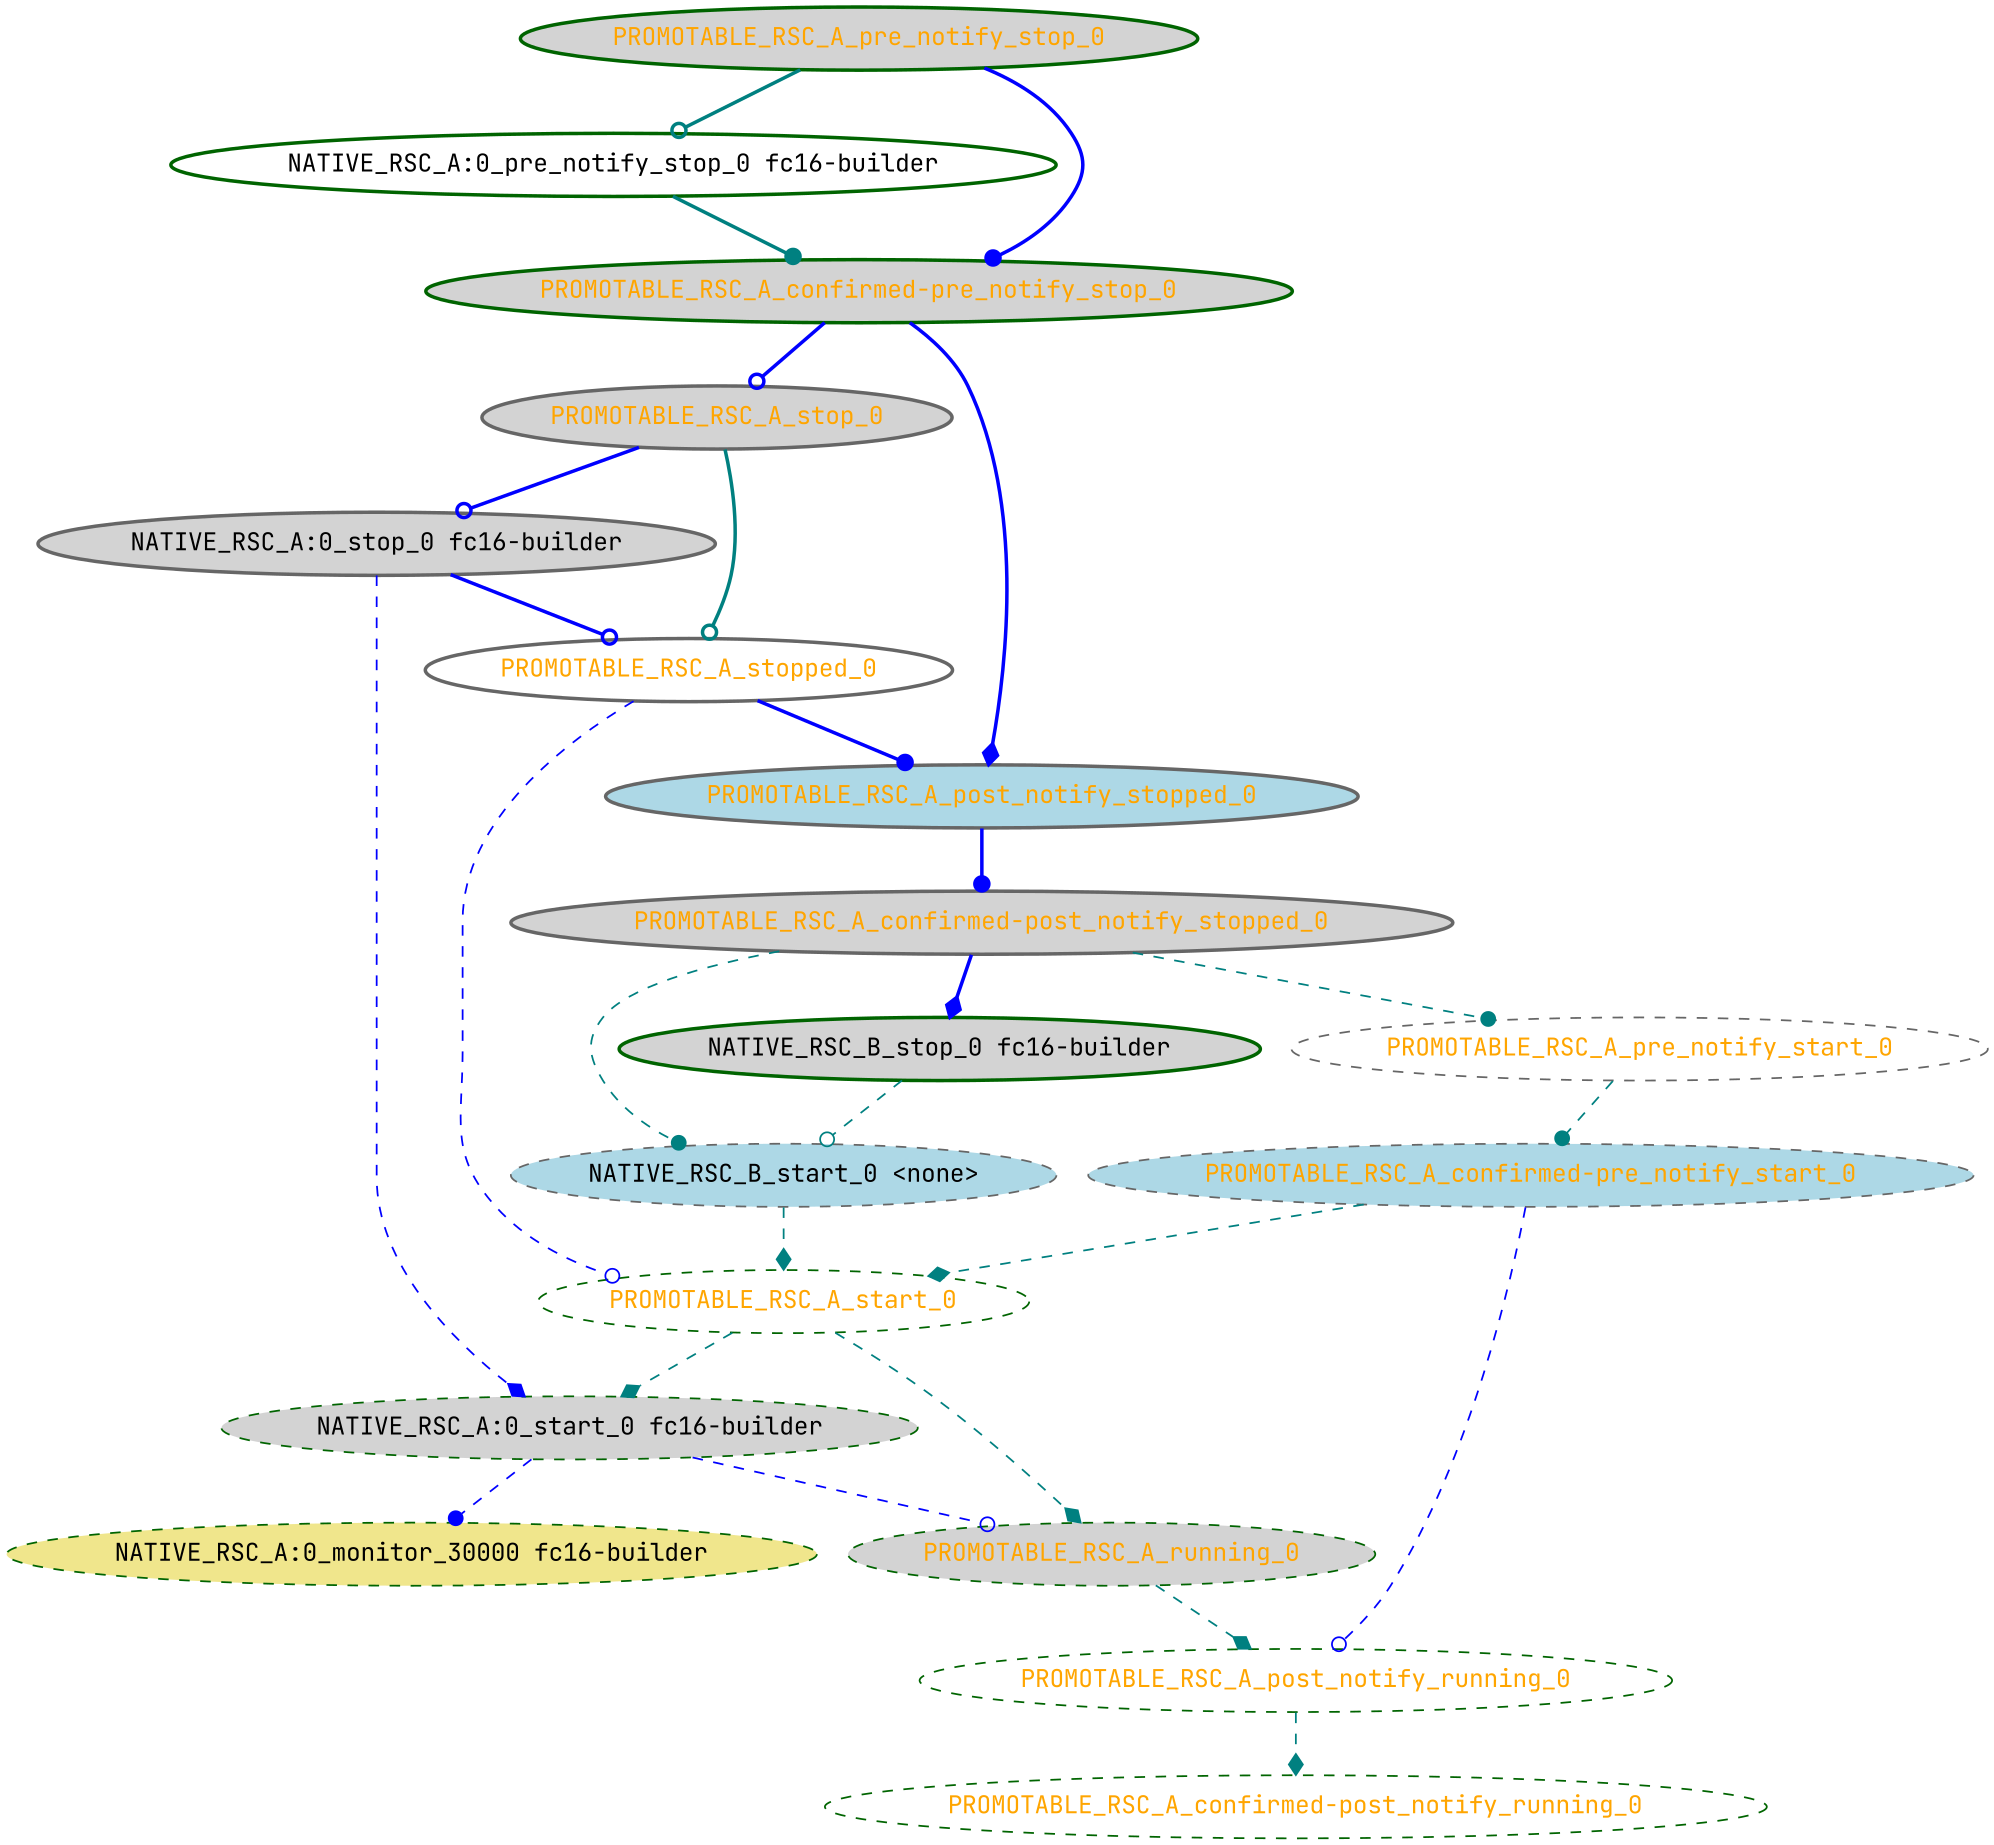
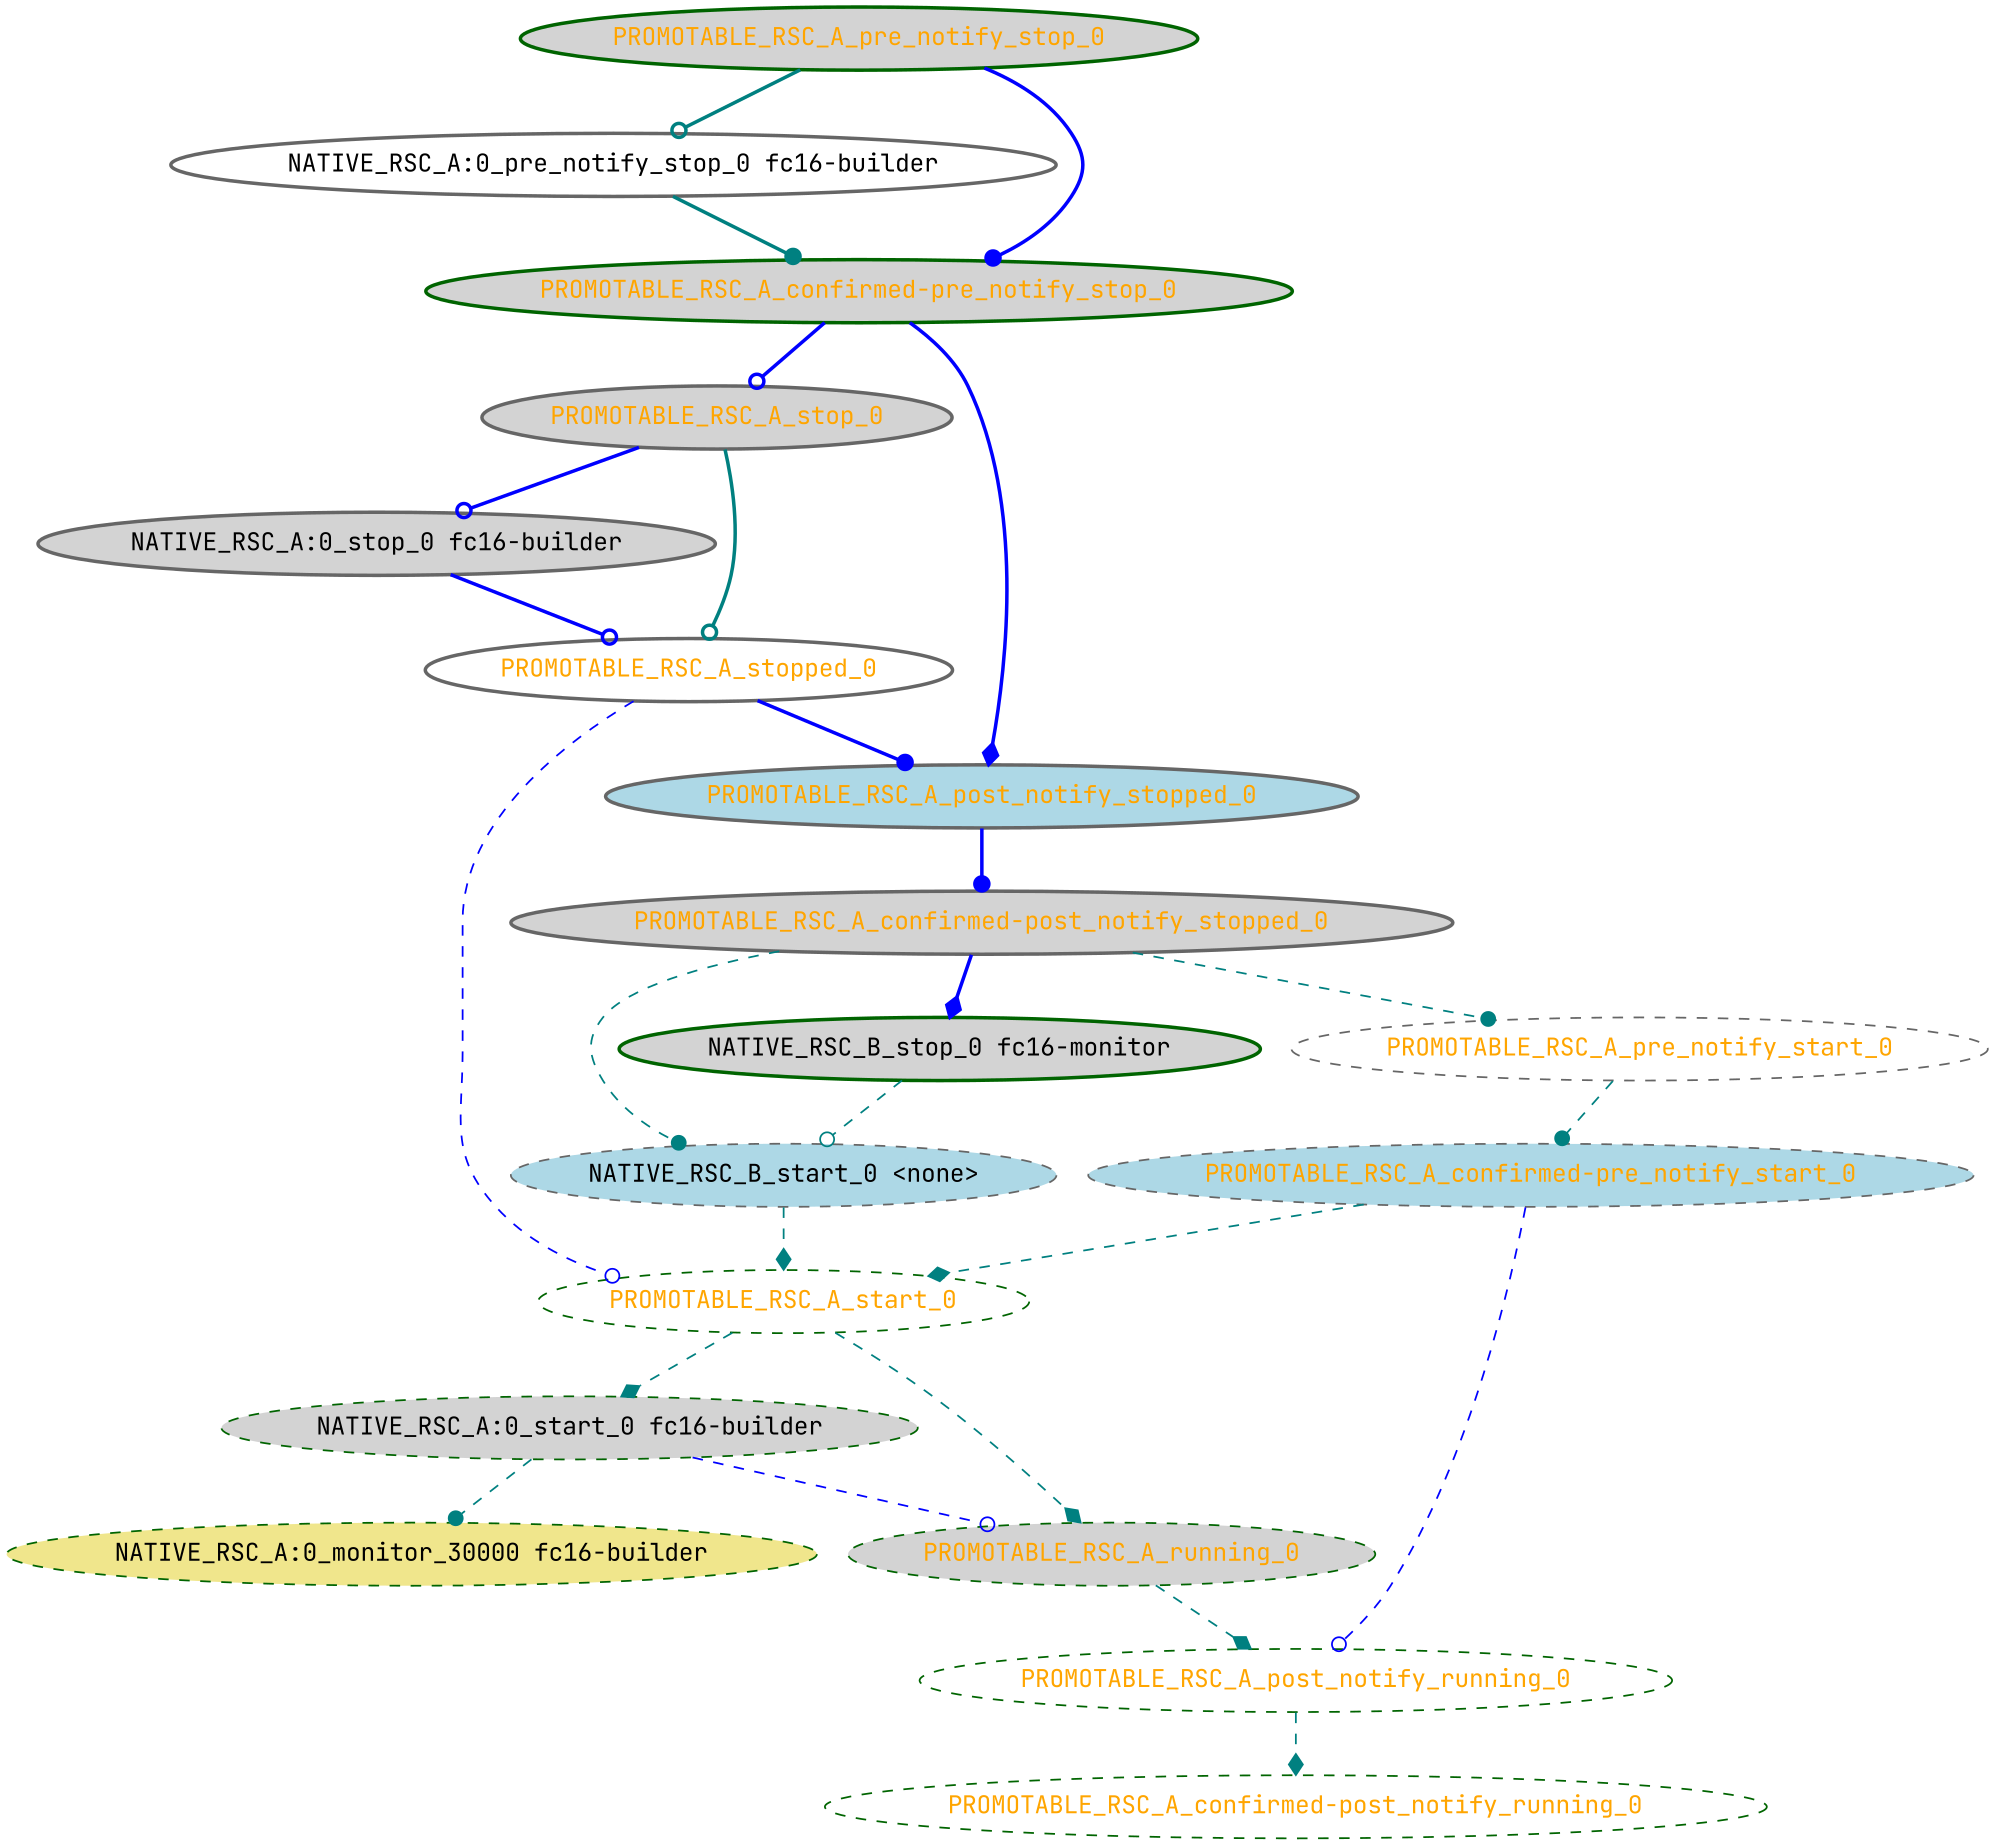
node "NATIVE_RSC_A:0_pre_notify_stop_0 fc16-builder": color darkgreen -> gray40
edge "NATIVE_RSC_A:0_stop_0 fc16-builder" -> "NATIVE_RSC_A:0_start_0 fc16-builder": removed
node "NATIVE_RSC_B_stop_0 fc16-builder": label "NATIVE_RSC_B_stop_0 fc16-builder" -> "NATIVE_RSC_B_stop_0 fc16-monitor"
edge "NATIVE_RSC_A:0_start_0 fc16-builder" -> "NATIVE_RSC_A:0_monitor_30000 fc16-builder": color blue -> teal
